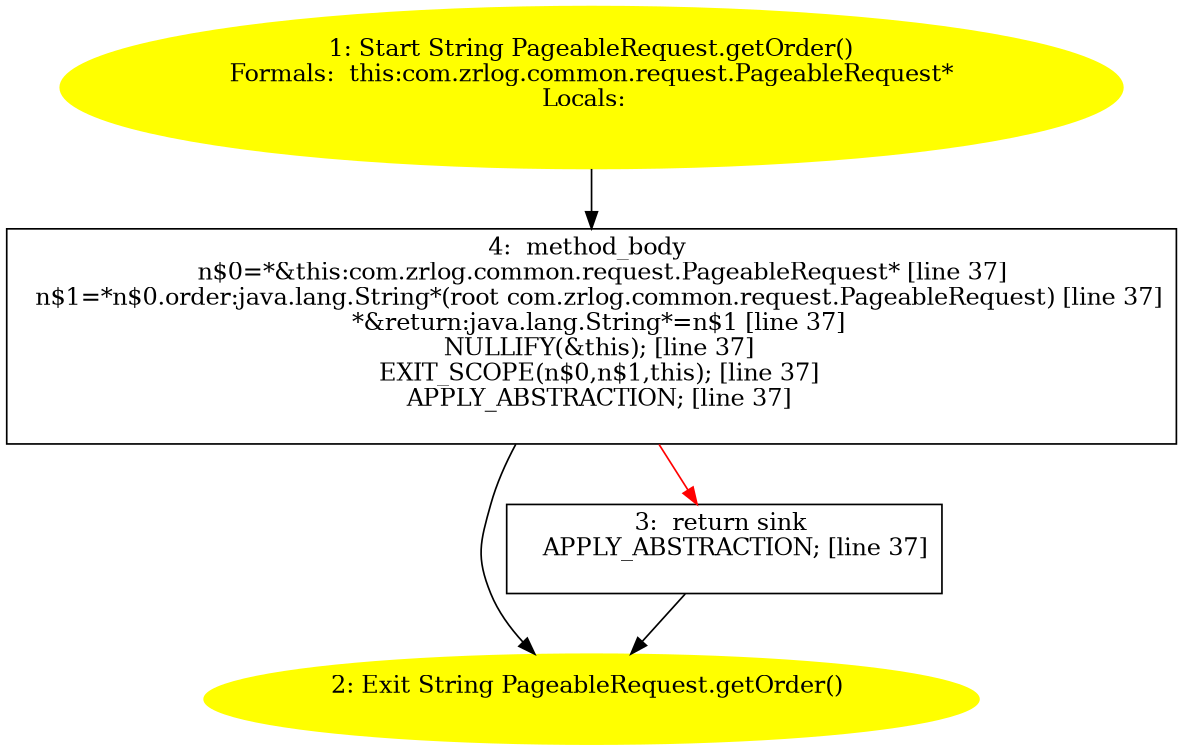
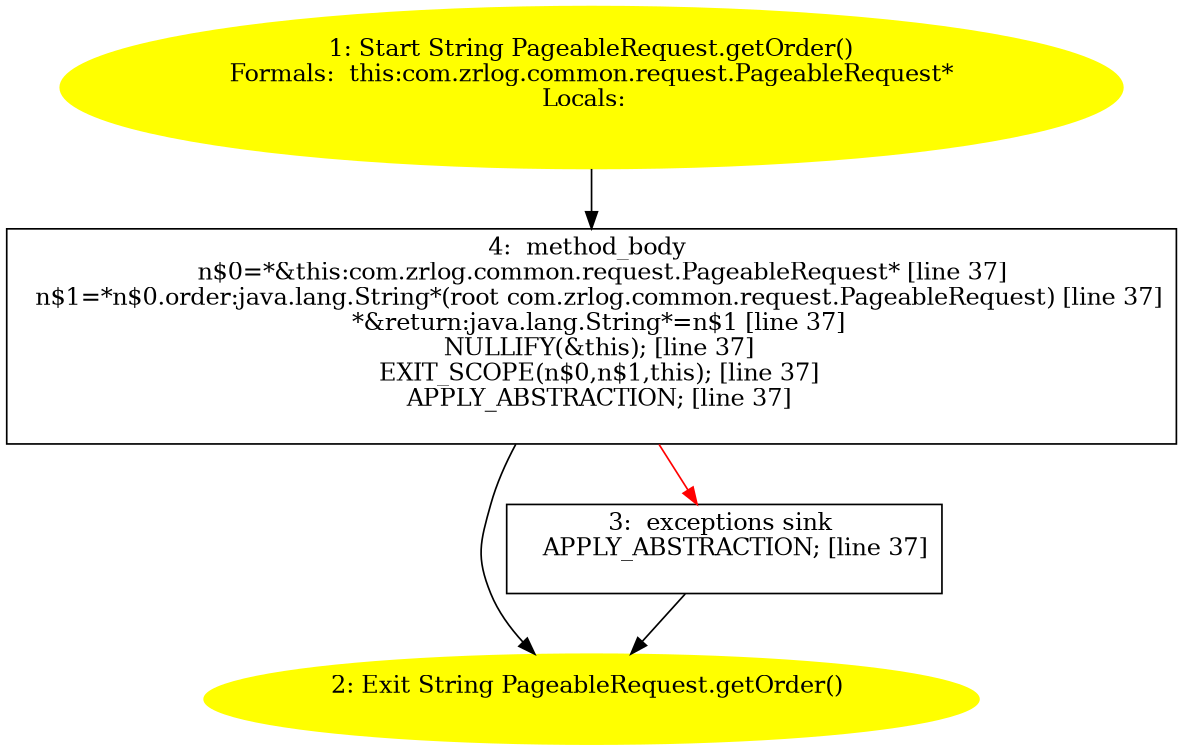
node "3:  return sink APPLY_ABSTRACTION; [line 37]": label "3:  return sink APPLY_ABSTRACTION; [line 37]" -> "3:  exceptions sink APPLY_ABSTRACTION; [line 37]"
